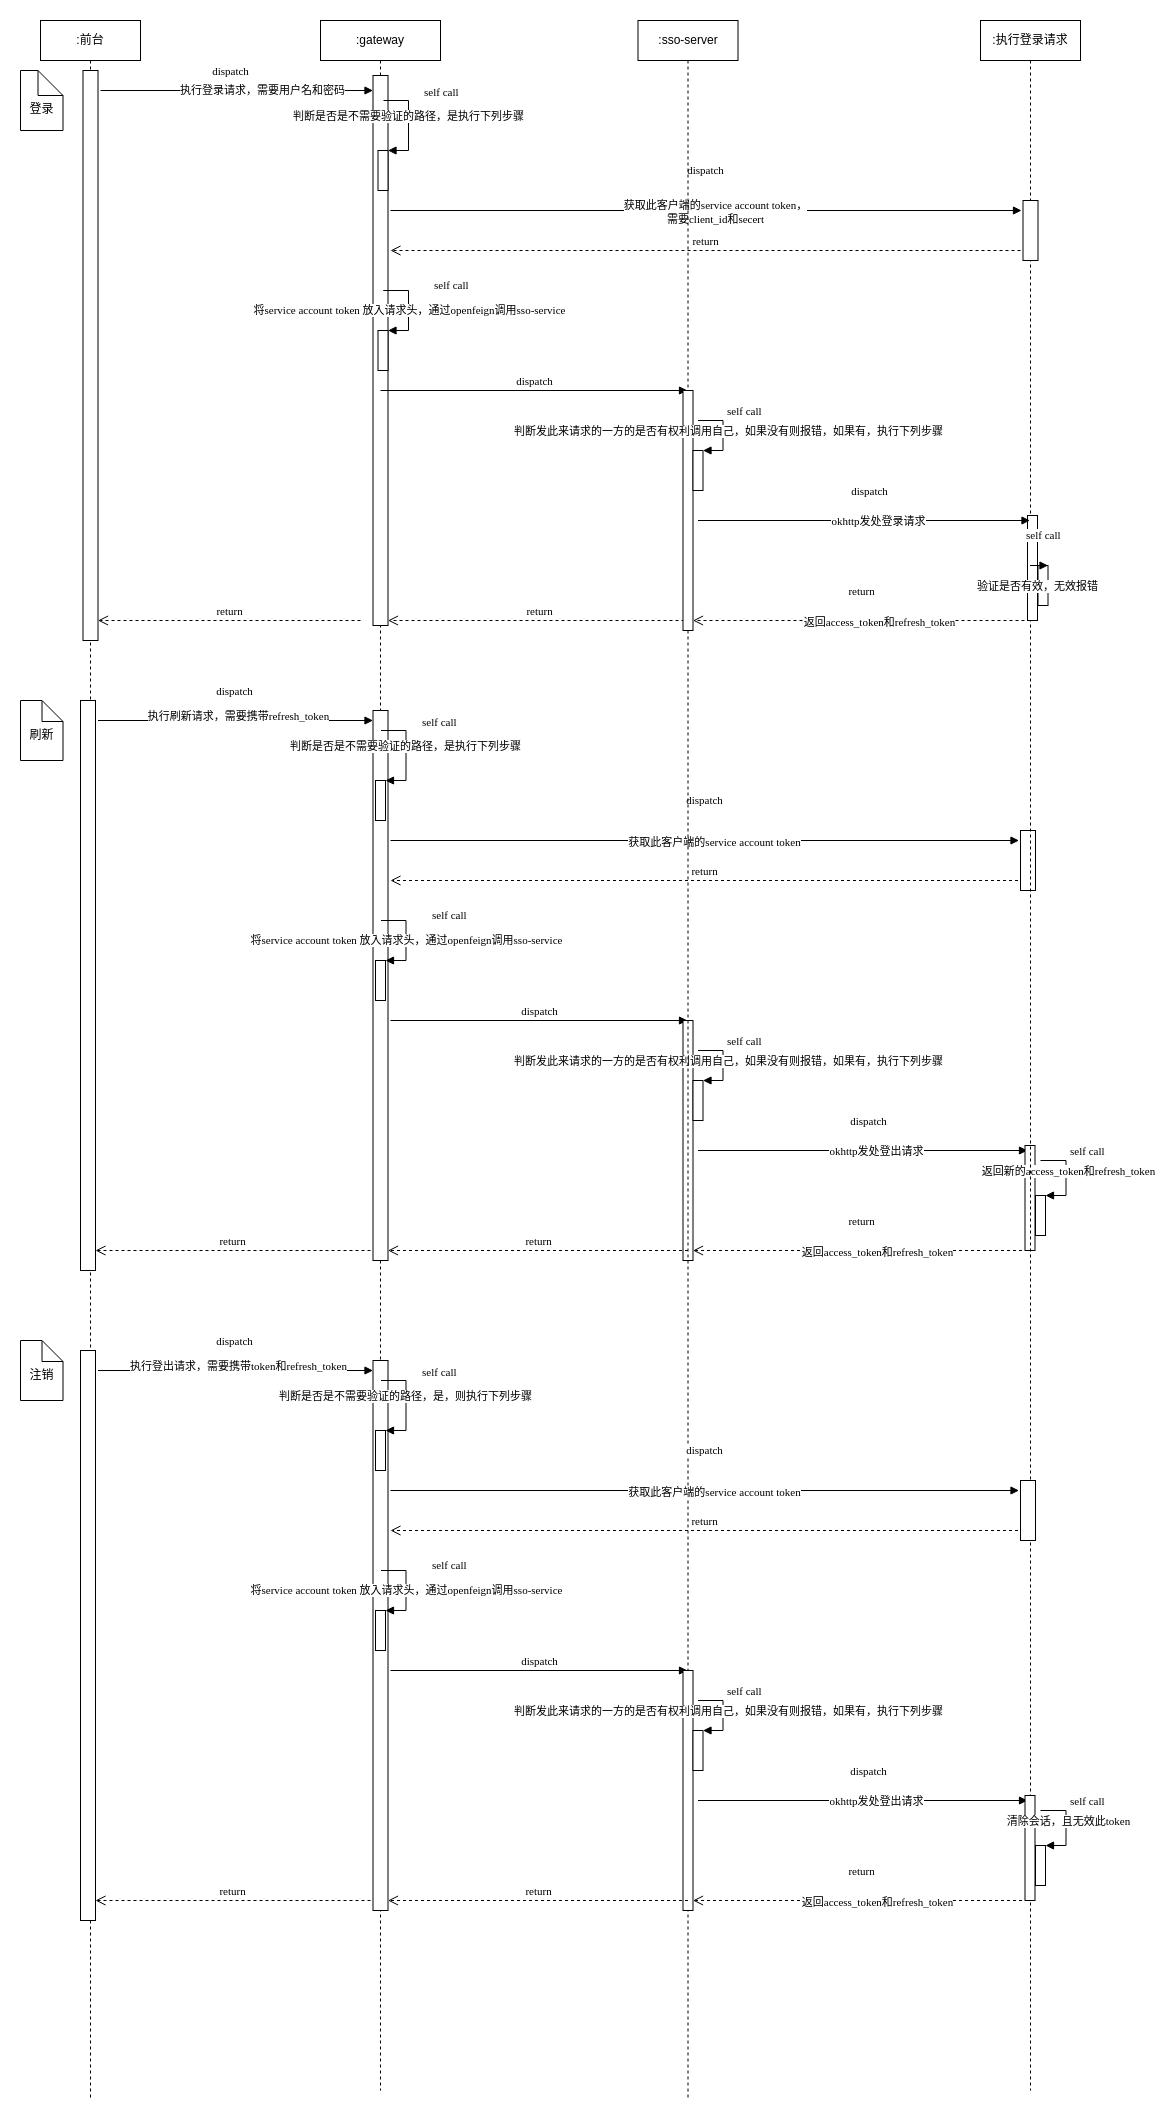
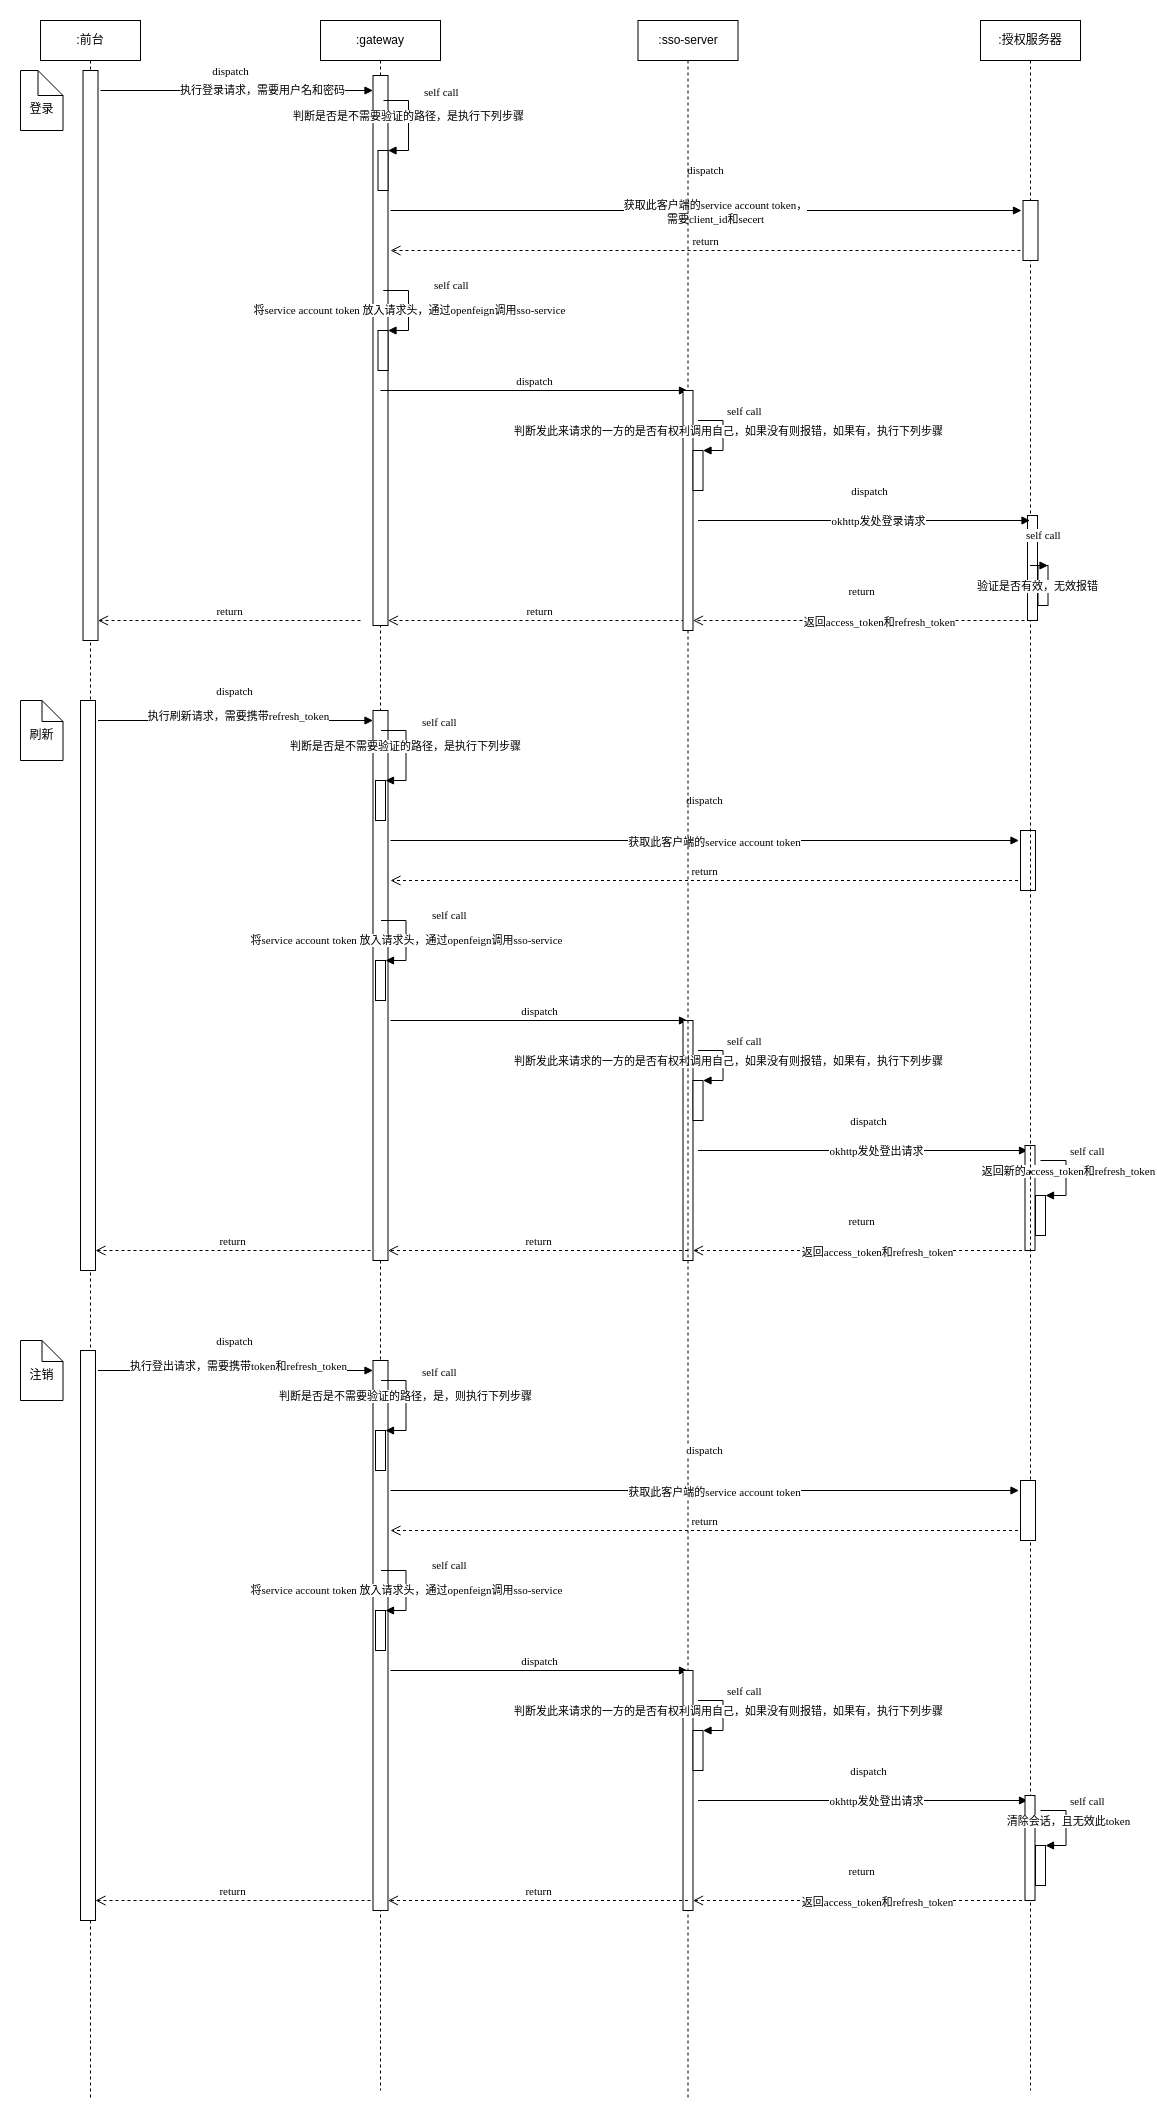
node ":执行登录请求": label ":执行登录请求" -> ":授权服务器"
